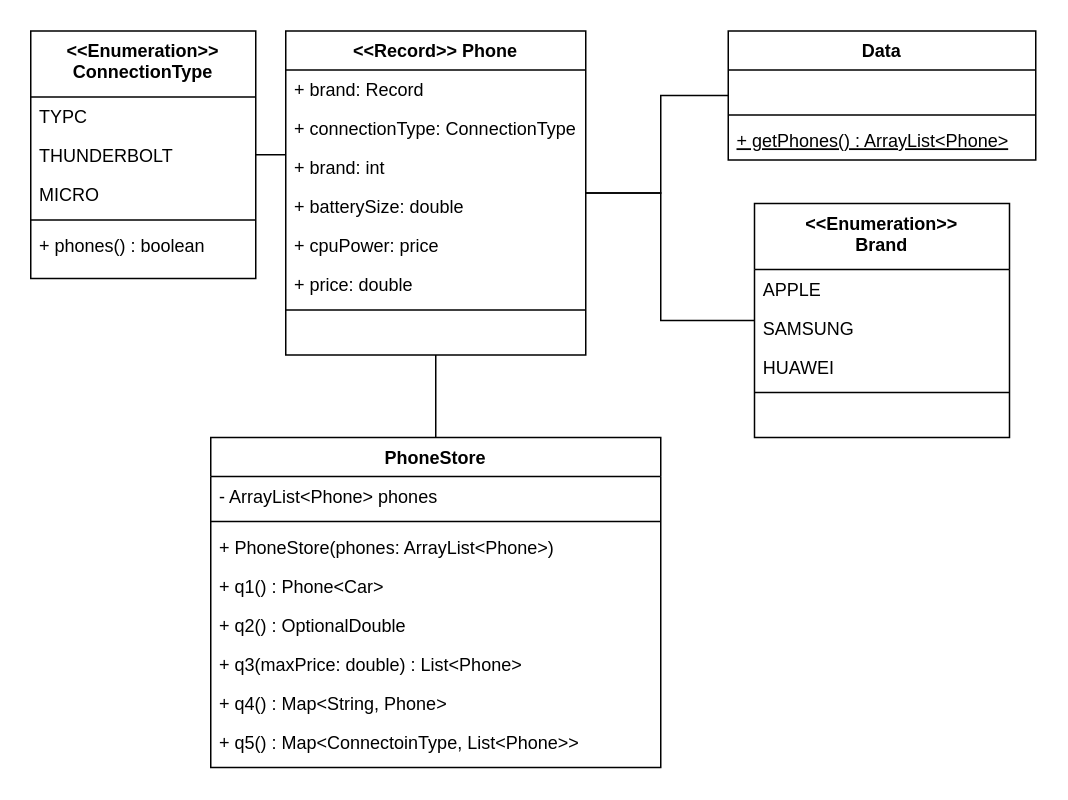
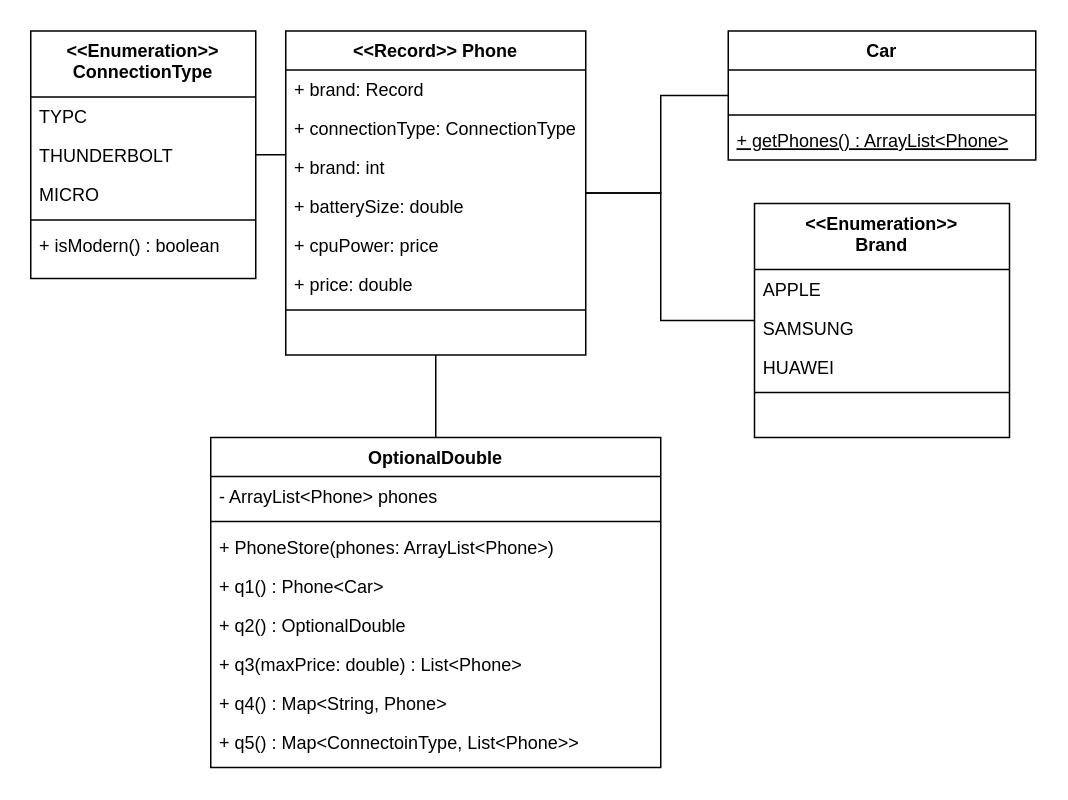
node "Data": label "Data" -> "Car"
node "+ phones() : boolean": label "+ phones() : boolean" -> "+ isModern() : boolean"
node "PhoneStore": label "PhoneStore" -> "OptionalDouble"
